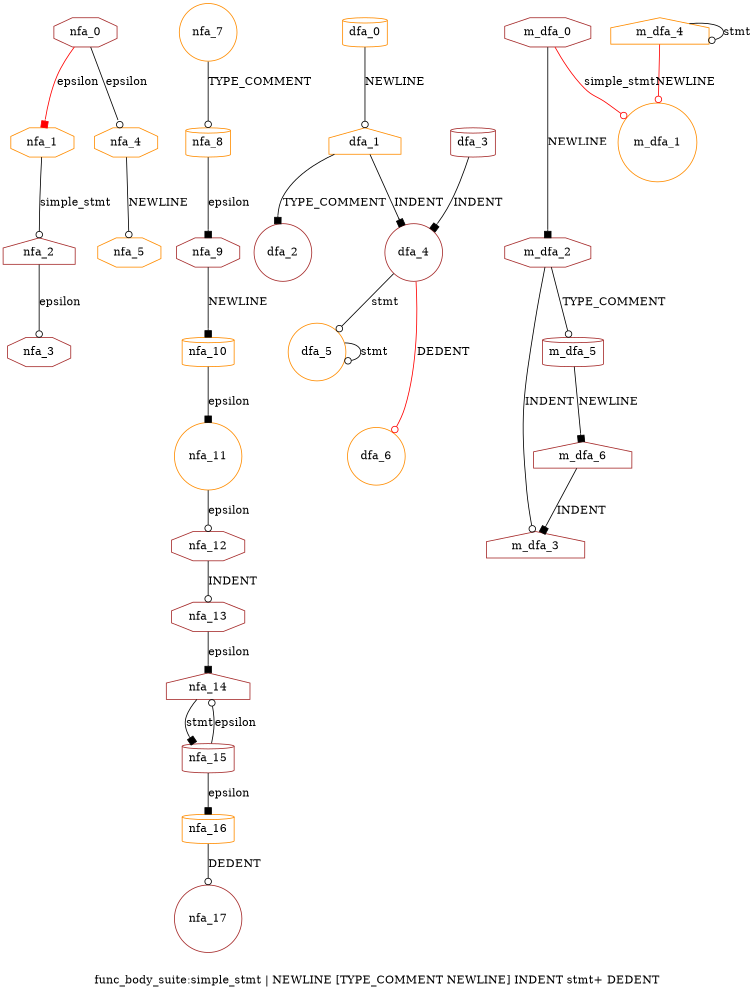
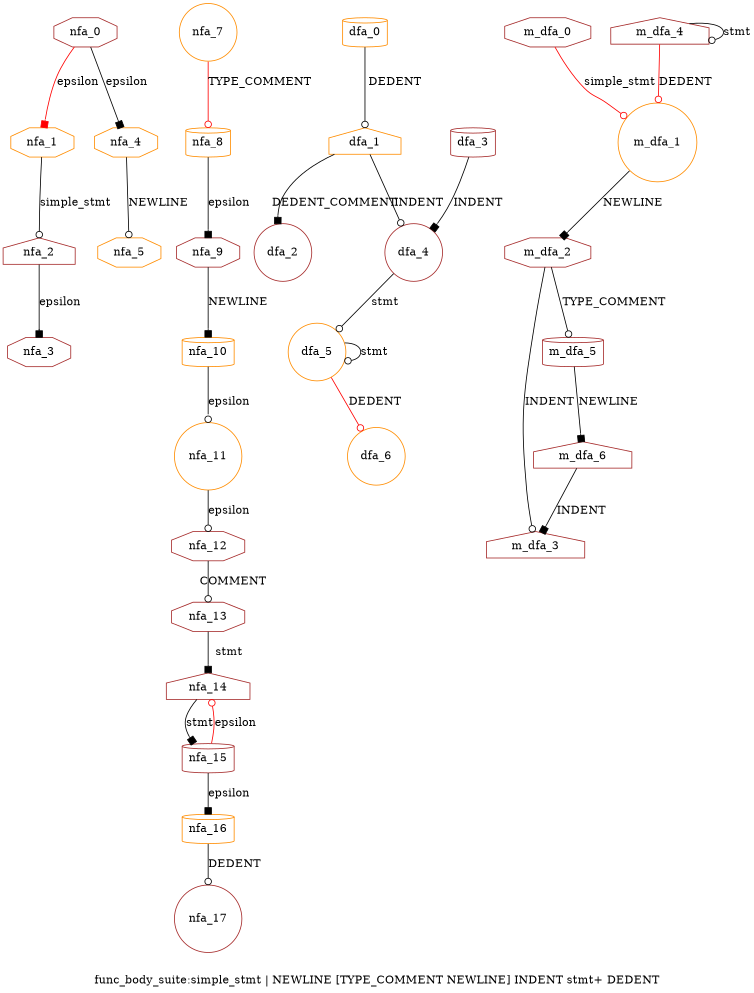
node "m_dfa_4": color darkorange -> brown
edge "dfa_0" -> "dfa_1": label "NEWLINE" -> "DEDENT"
edge "m_dfa_4" -> "m_dfa_1": label "NEWLINE" -> "DEDENT"
edge "nfa_0" -> "nfa_4": arrowhead odot -> box
edge "nfa_7" -> "nfa_8": color black -> red
edge "m_dfa_0" -> "m_dfa_2": now "m_dfa_1" -> "m_dfa_2"
edge "dfa_1" -> "dfa_4": arrowhead box -> odot
edge "dfa_1" -> "dfa_2": label "TYPE_COMMENT" -> "DEDENT_COMMENT"
edge "nfa_2" -> "nfa_3": arrowhead odot -> box
edge "dfa_4" -> "dfa_6": now "dfa_5" -> "dfa_6"
edge "nfa_10" -> "nfa_11": arrowhead box -> odot
edge "nfa_12" -> "nfa_13": label "INDENT" -> "COMMENT"
edge "nfa_13" -> "nfa_14": label "epsilon" -> "stmt"
edge "nfa_15" -> "nfa_14": color black -> red
